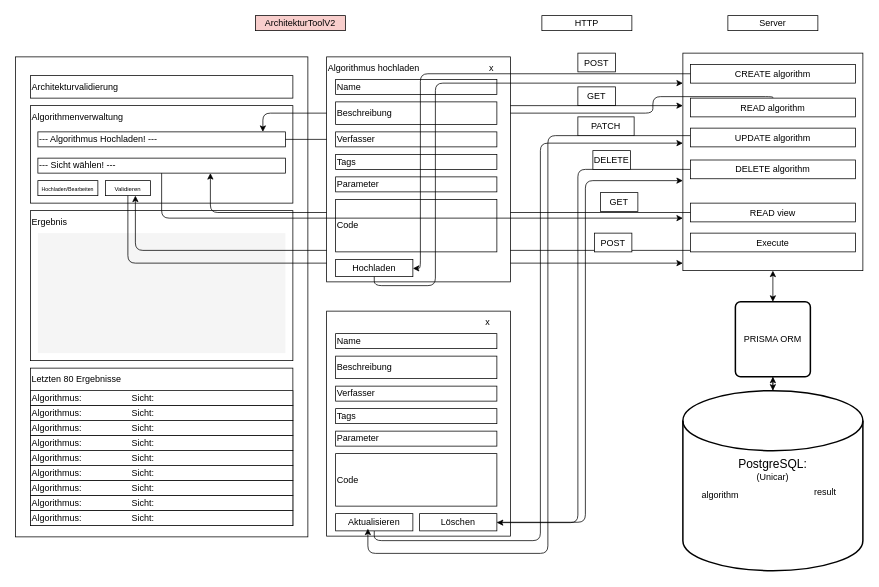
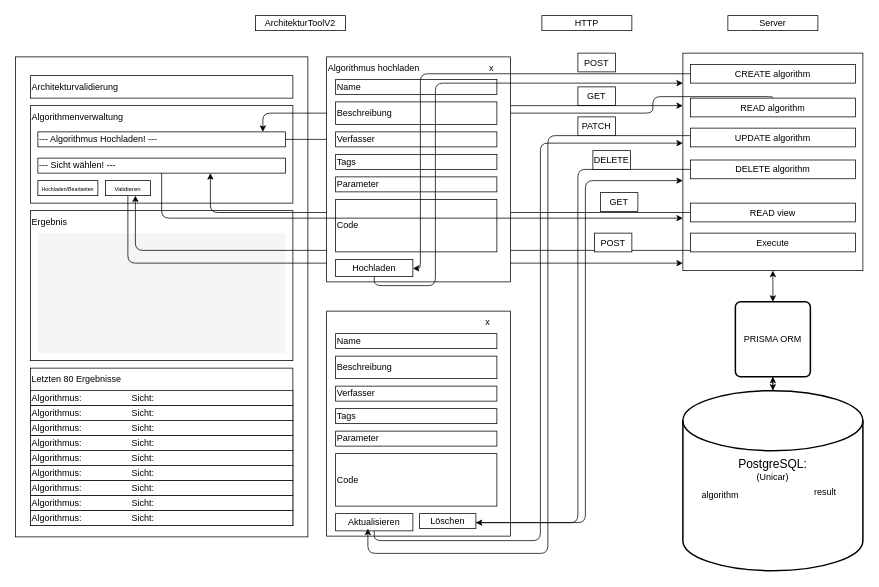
node "ArchitekturToolV2": fillcolor #f8cecc -> #ffffff
node "PATCH": size 56x19 -> 38x19
node "Löschen": size 77x17 -> 56x15
